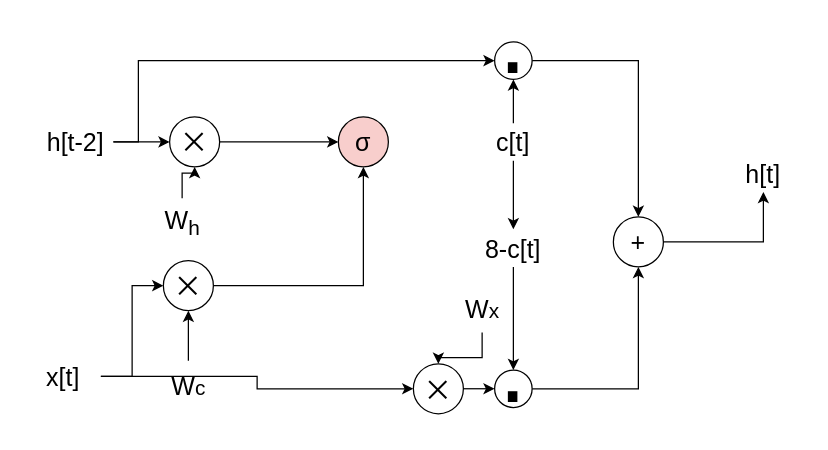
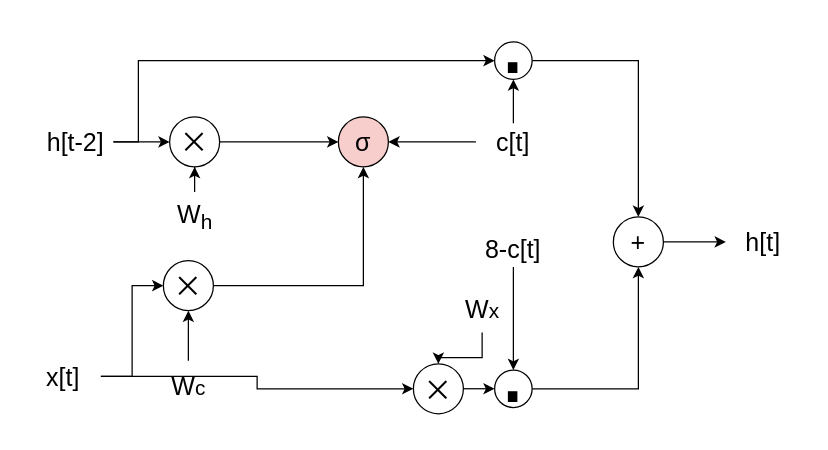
node "h[t]": moved (763, 173) -> (763, 242)
edge "c[t]" -> "8-c[t]": now "c[t]" -> "σ"
node "Wh": moved (182, 223) -> (194, 217)
